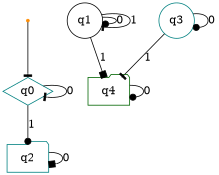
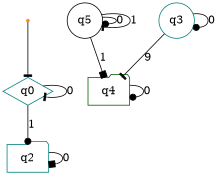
node "q1": label "q1" -> "q5"
edge "q3" -> "q4": label "1" -> "9"
